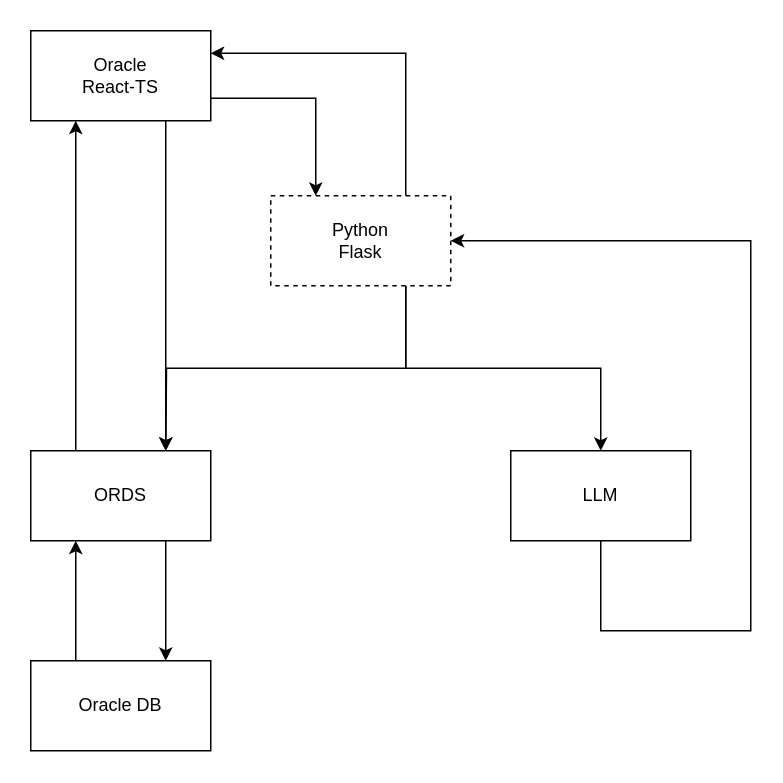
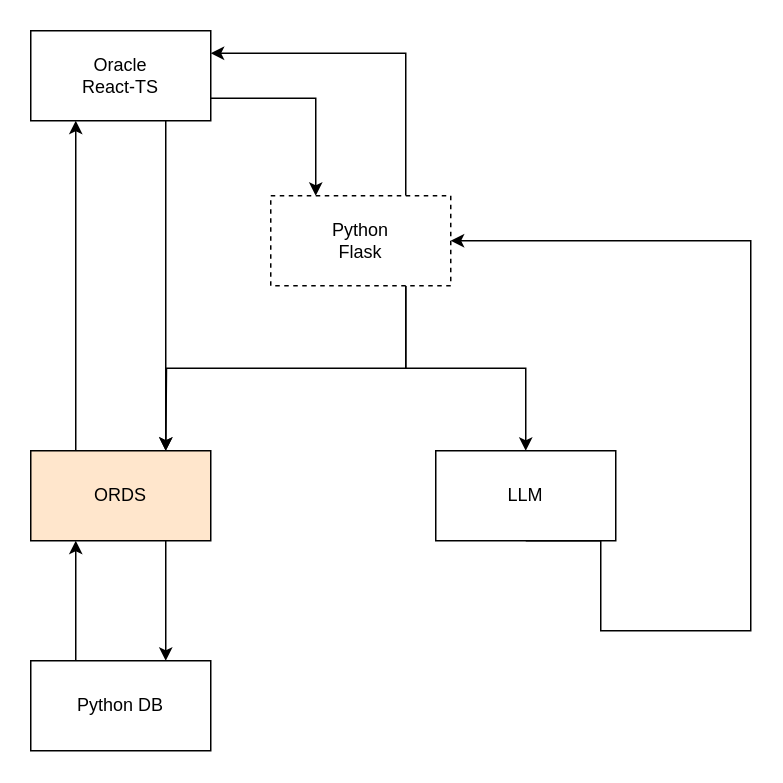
node "ORDS": fillcolor #ffffff -> #ffe6cc
node "LLM": moved (601, 496) -> (526, 496)
node "Oracle DB": label "Oracle DB" -> "Python DB"
